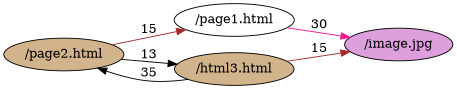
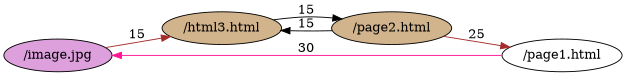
edge "/page2.html" -> "/page1.html": label "15" -> "25"
edge "/page2.html" -> "/html3.html": label "13" -> "15"
edge "/html3.html" -> "/image.jpg": reversed
edge "/html3.html" -> "/page2.html": label "35" -> "15"
